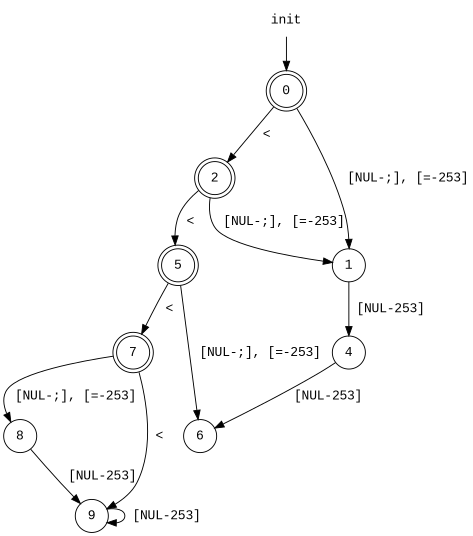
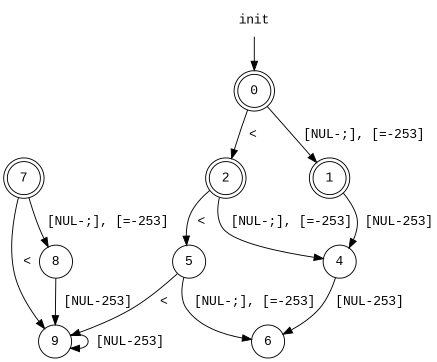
edge "2" -> "1": now "2" -> "4"
node "5": shape doublecircle -> circle
node "1": shape circle -> doublecircle
edge "5" -> "7": now "5" -> "9"
